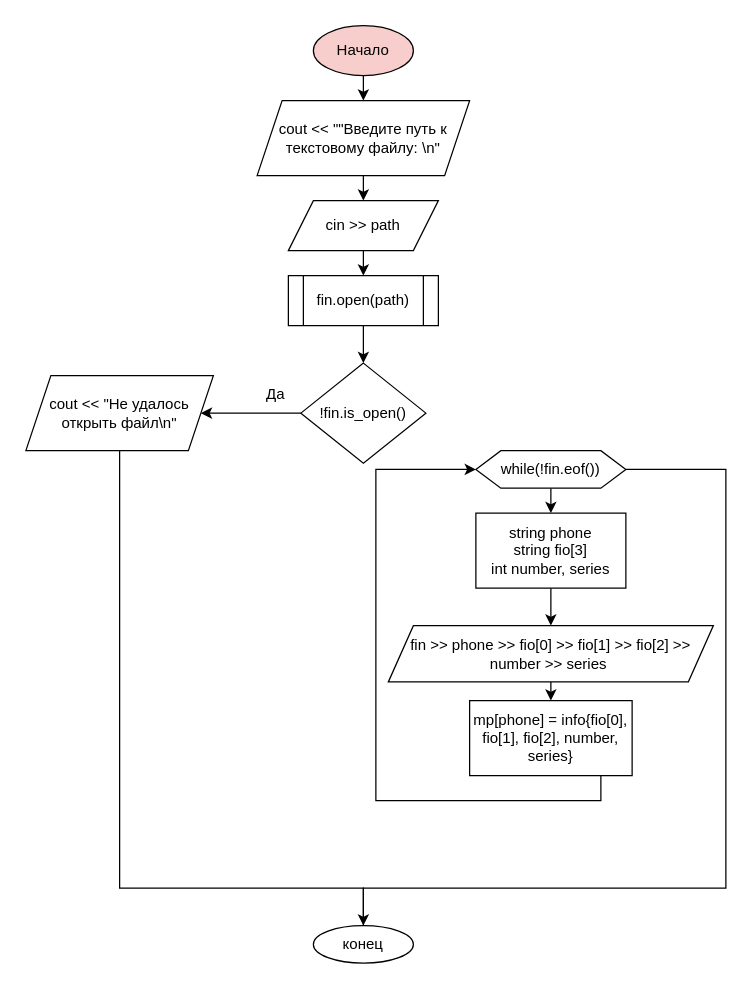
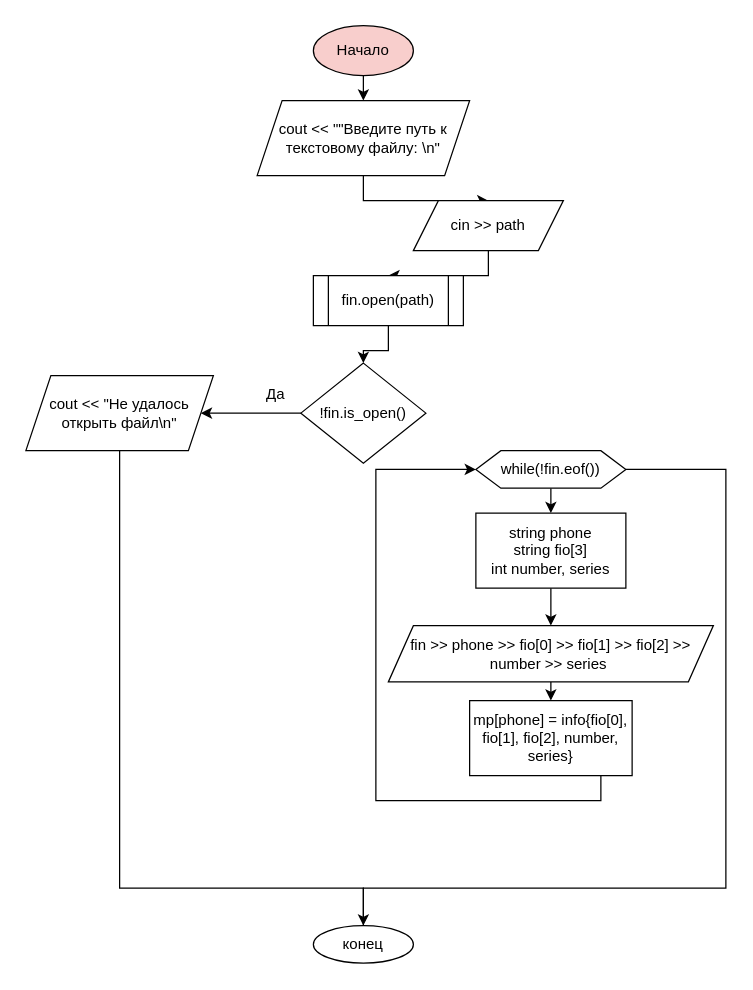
node "cin >> path": moved (363, 226) -> (488, 226)
node "fin.open(path)": moved (363, 301) -> (388, 301)
